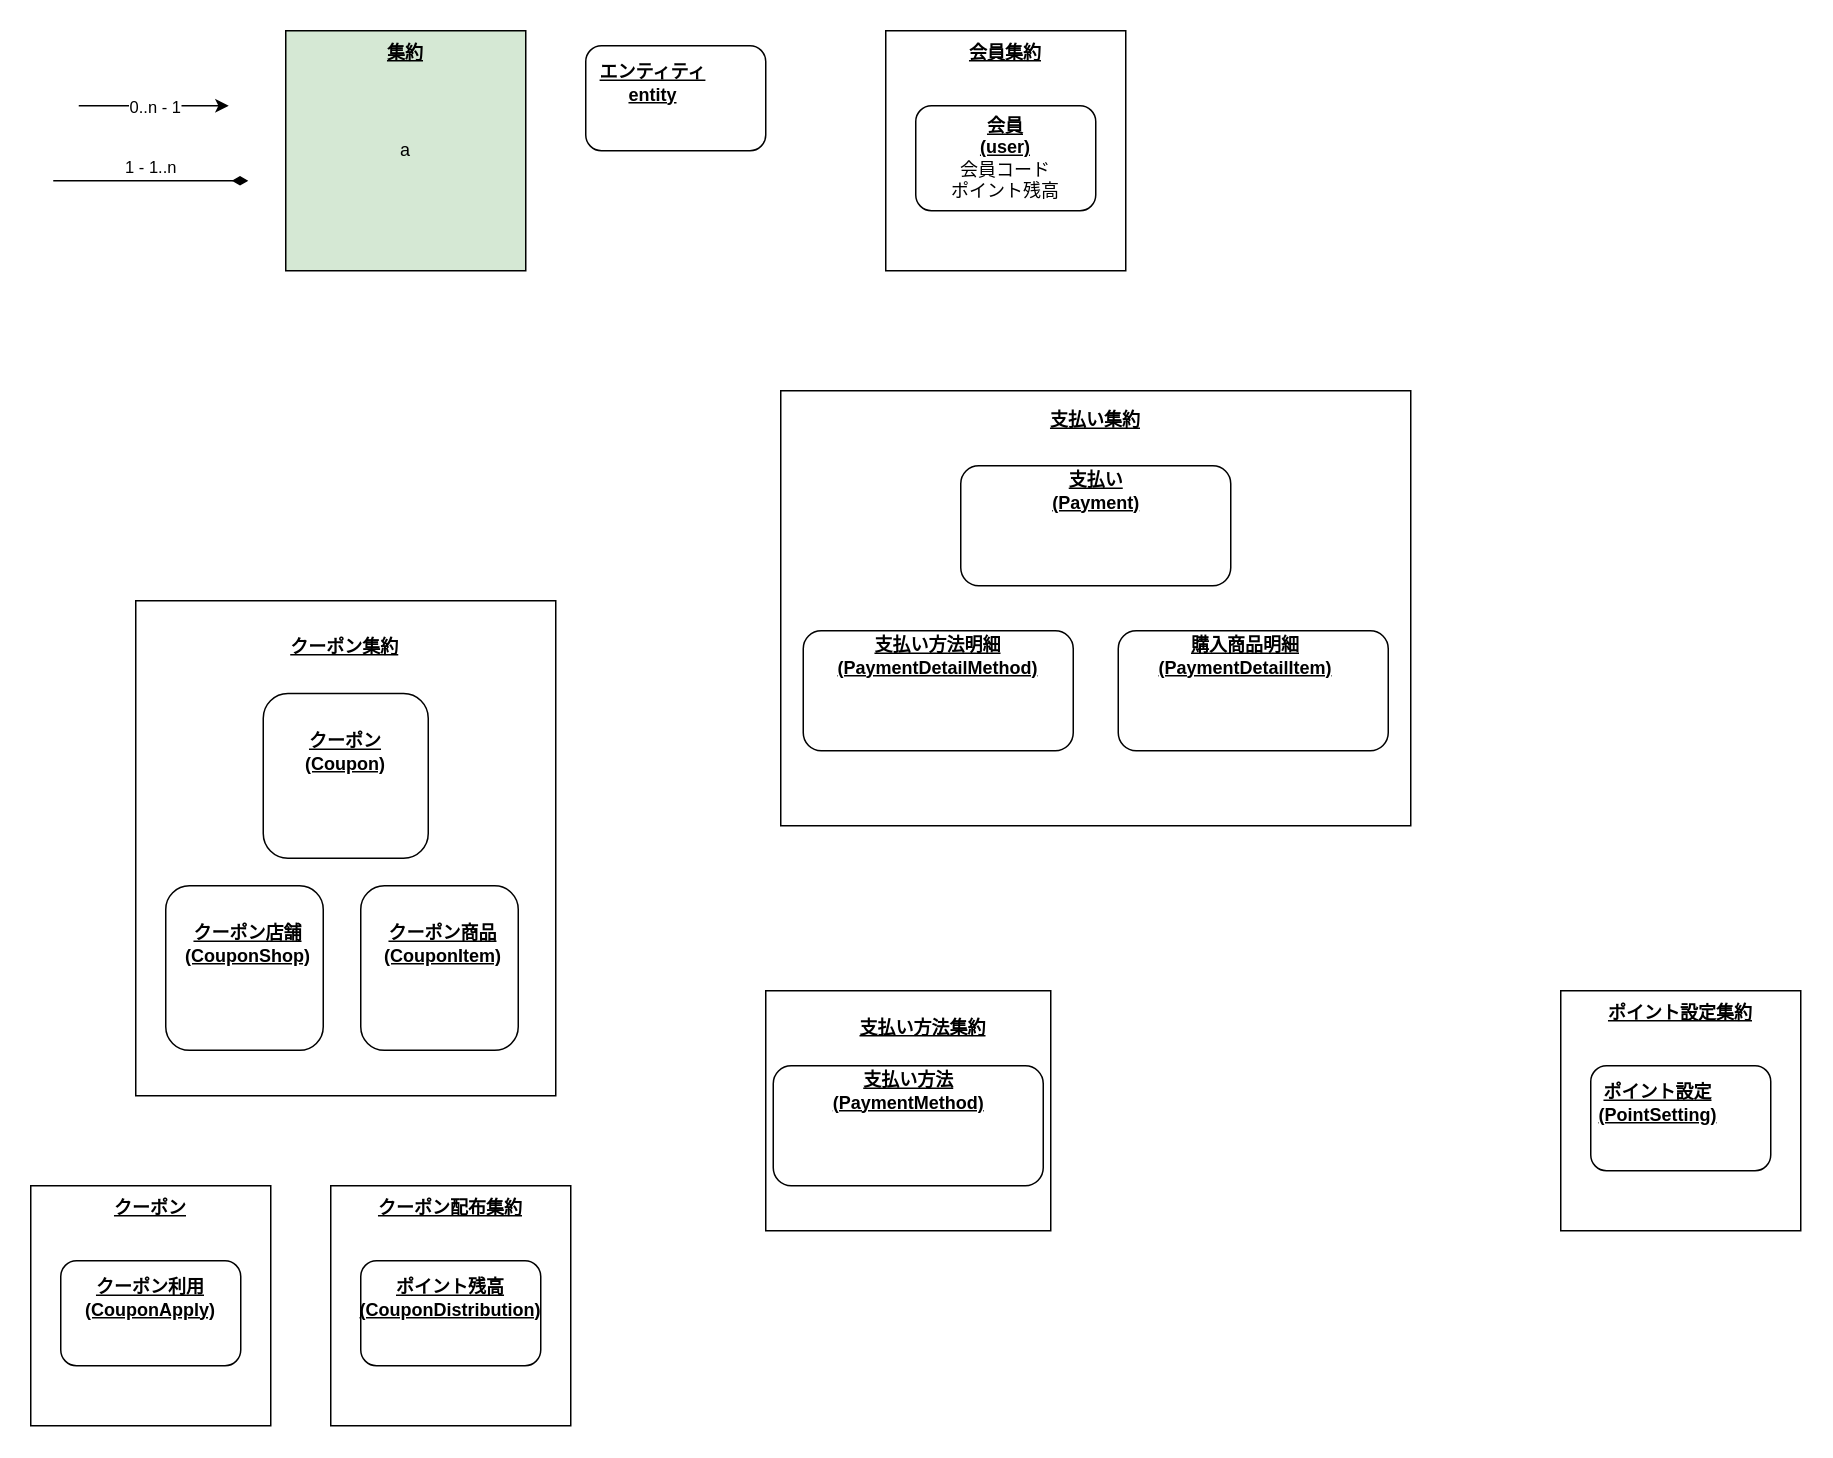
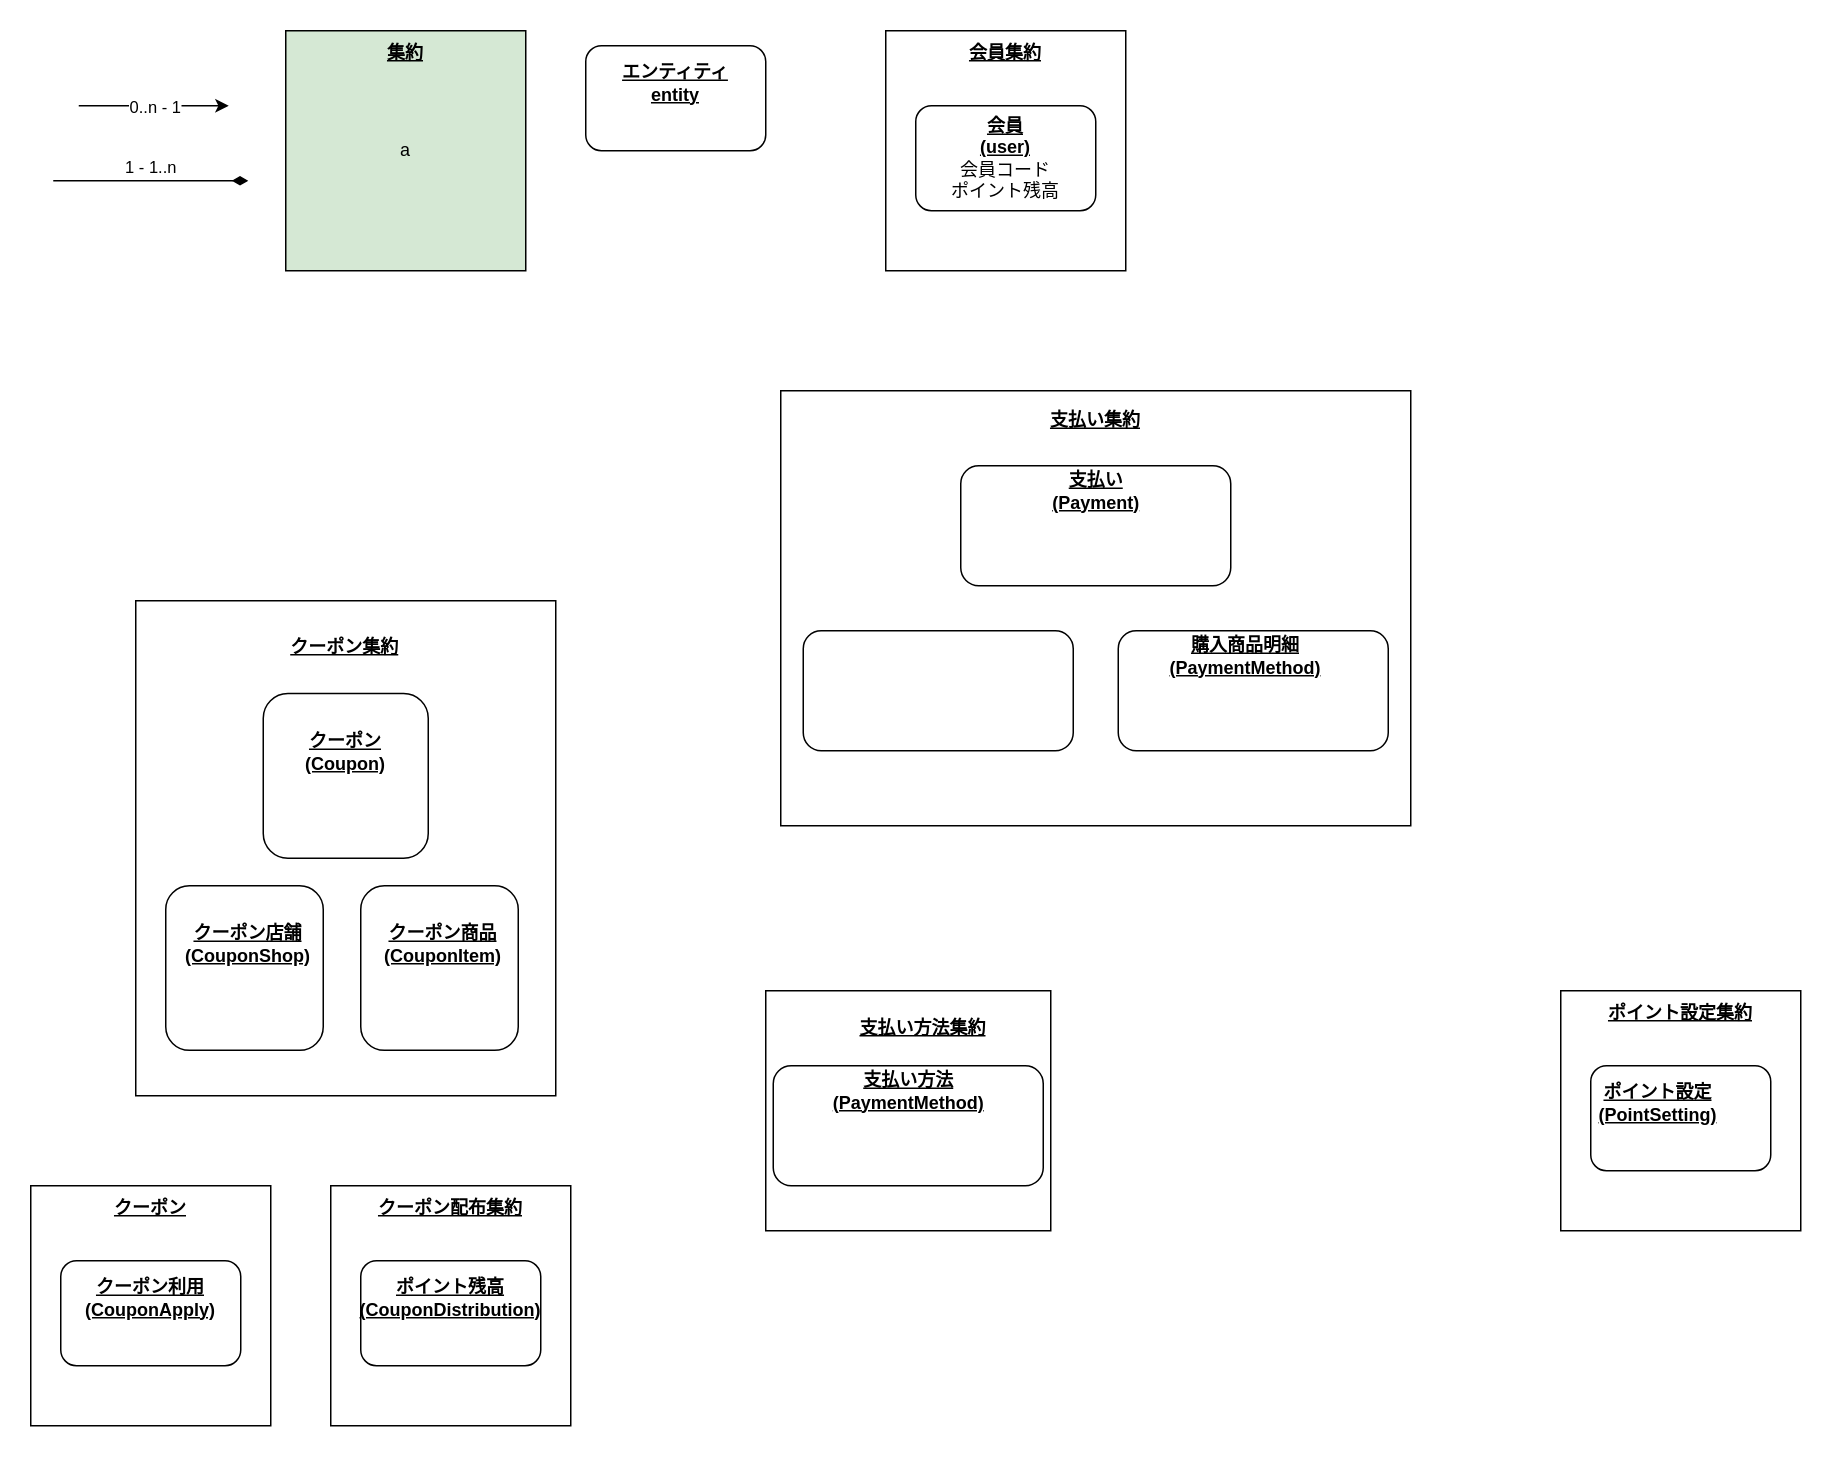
node "エンティティ entity": moved (653, 83) -> (676, 83)
node "支払い方法明細 (PaymentDetailMethod)": removed
node "購入商品明細 (PaymentDetailItem)": label "購入商品明細 (PaymentDetailItem)" -> "購入商品明細 (PaymentMethod)"
